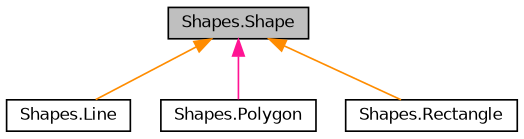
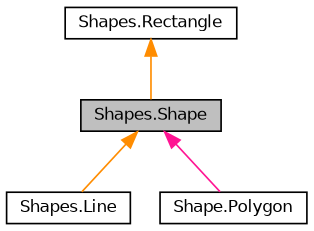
edge "Shapes.Rectangle" -> "Shapes.Shape": reversed
node "Shapes.Polygon": label "Shapes.Polygon" -> "Shape.Polygon"
